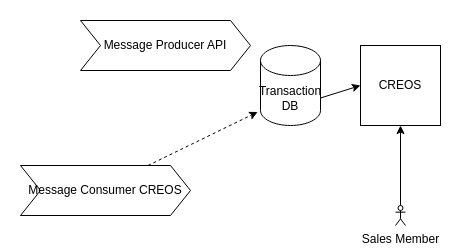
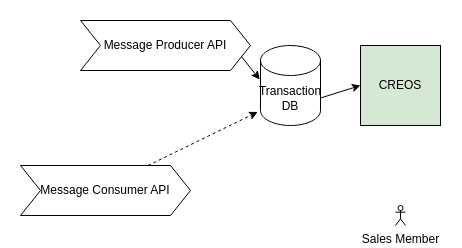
edge "Message Producer API" -> "Transaction DB": added
node "CREOS": fillcolor #ffffff -> #d5e8d4
edge "Sales Member" -> "CREOS": removed
node "Message Consumer CREOS": label "Message Consumer CREOS" -> "Message Consumer API"
